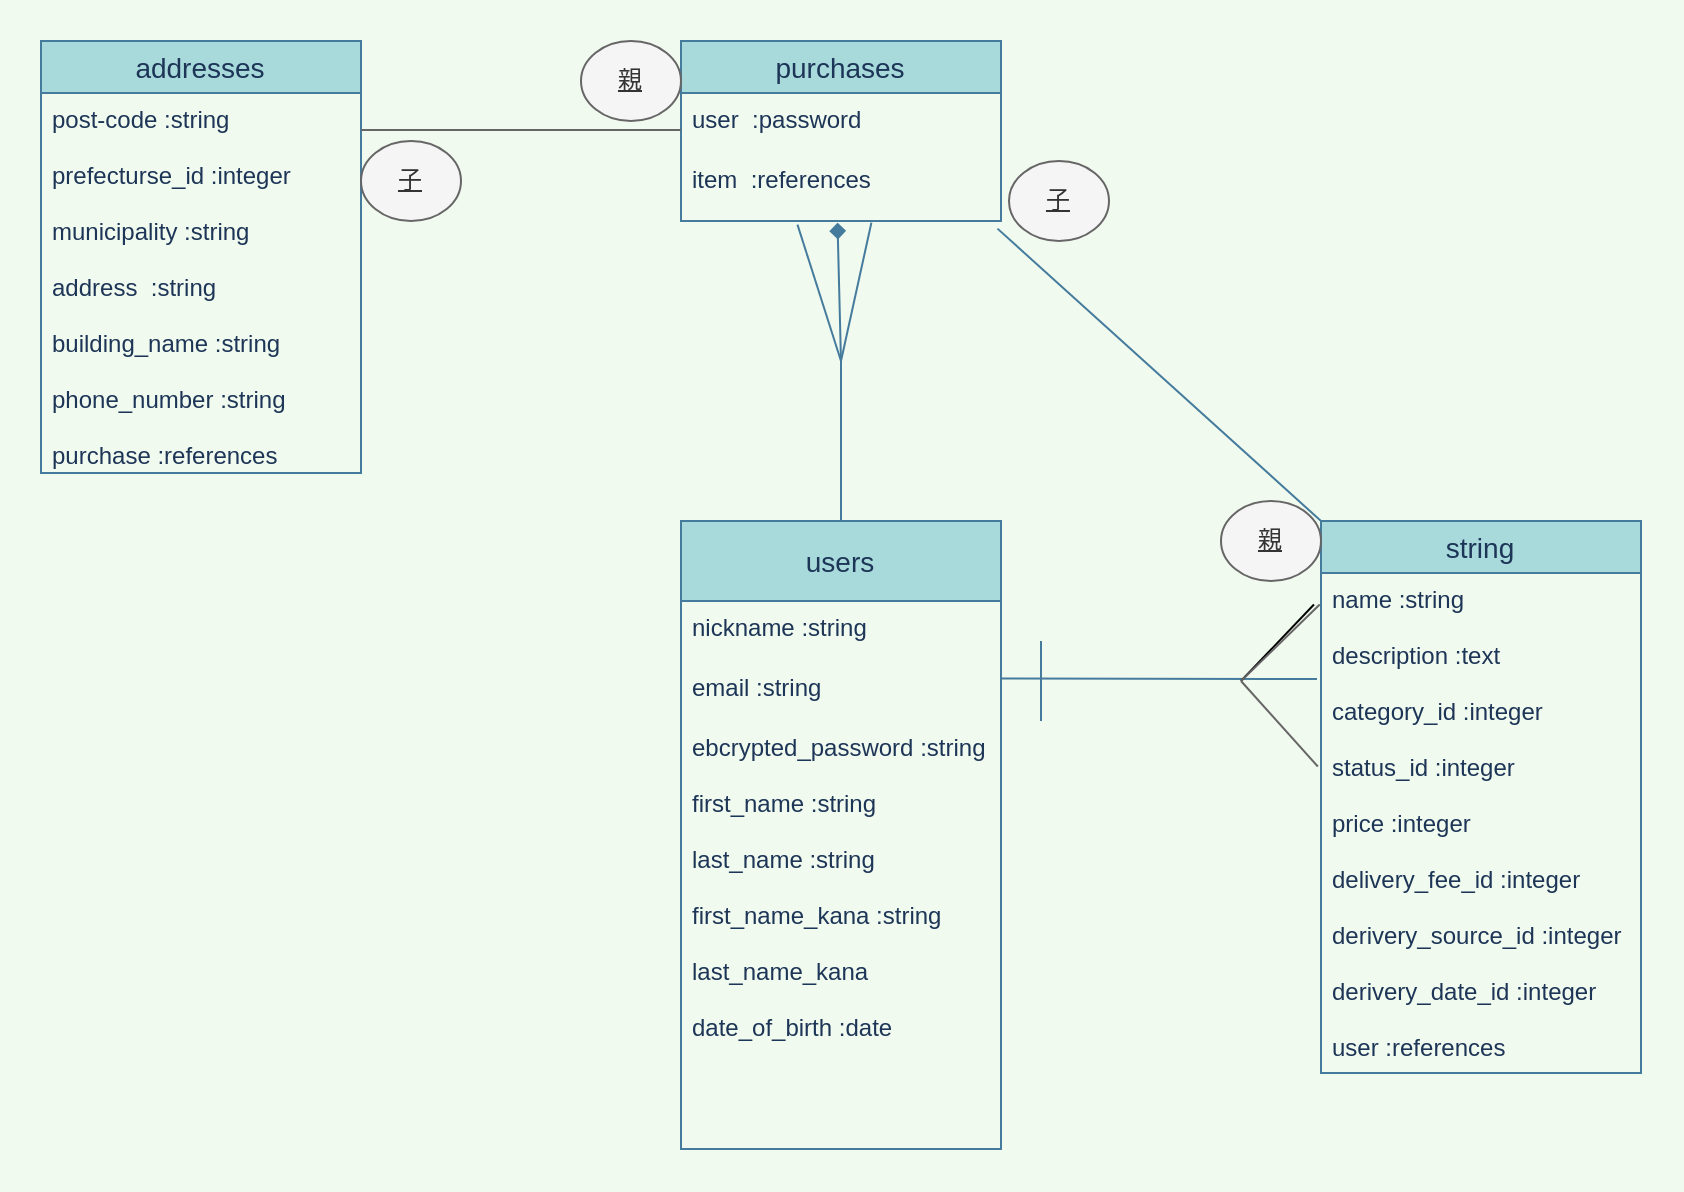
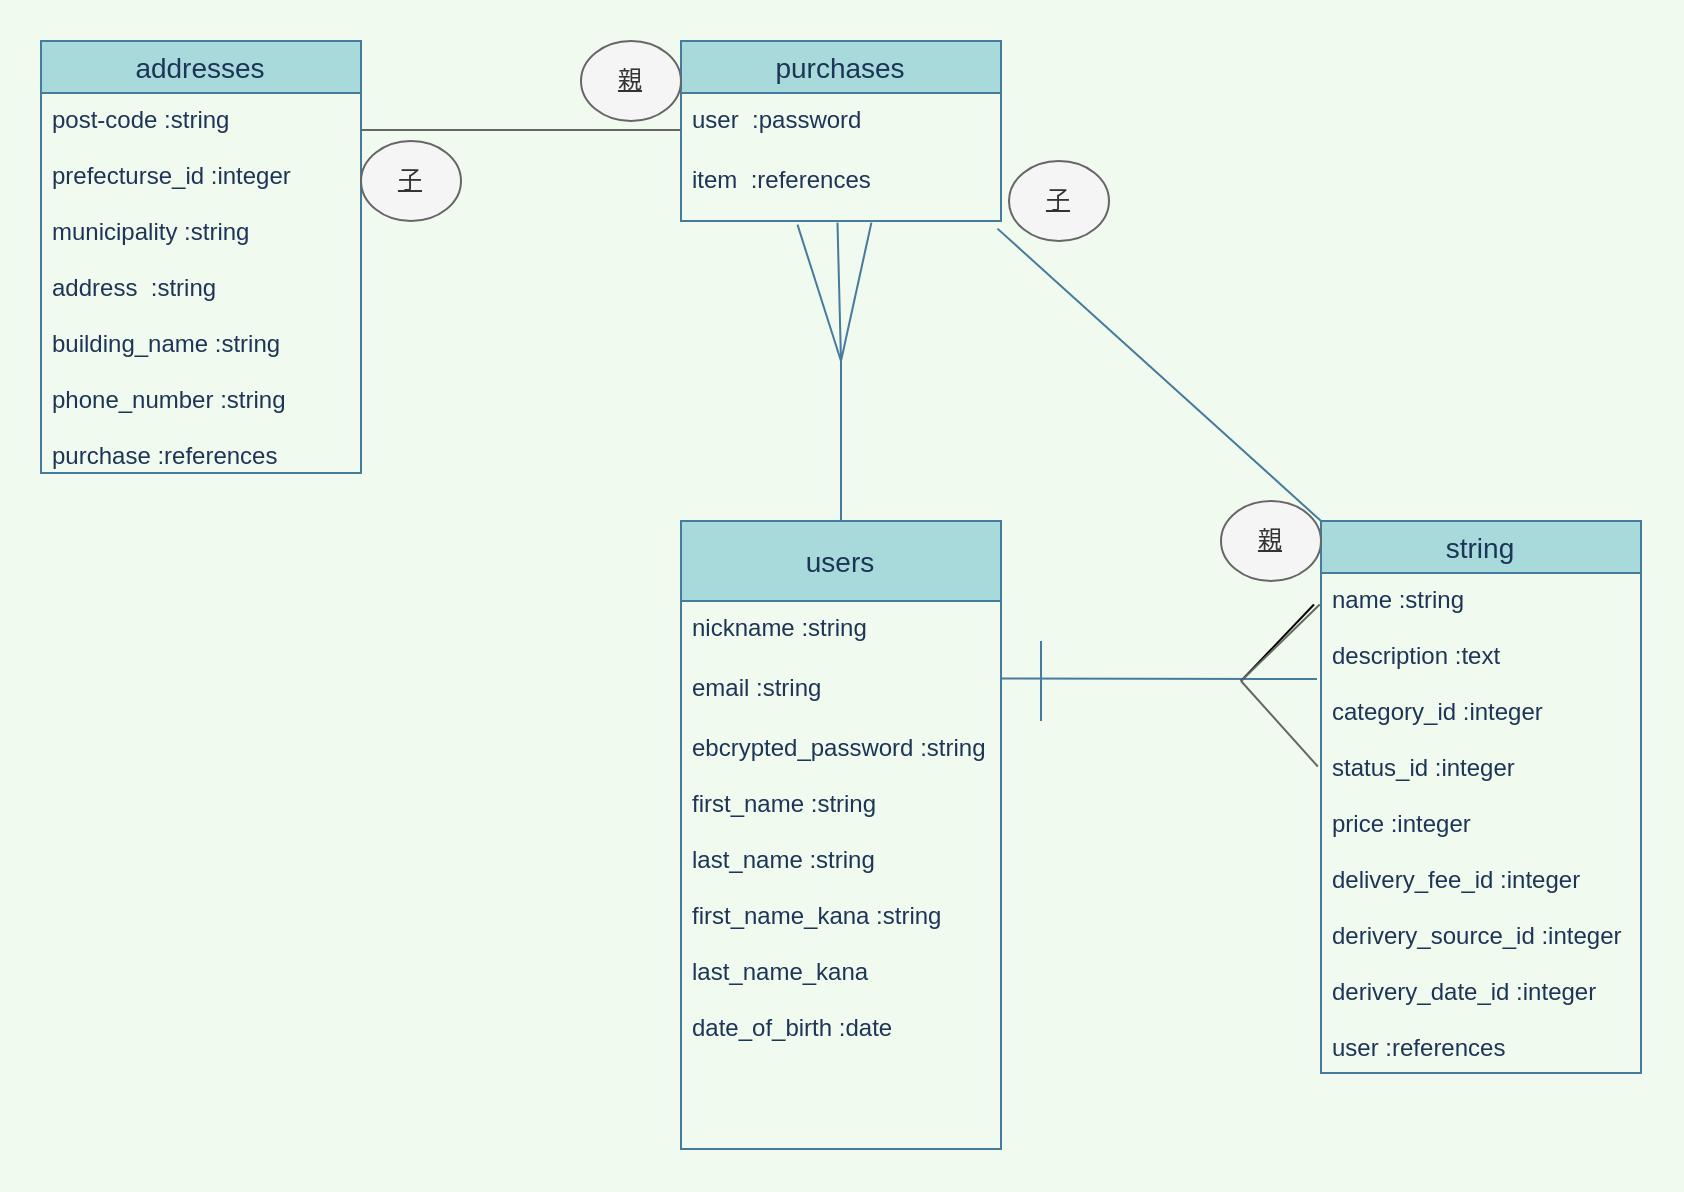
edge "users" -> "item :references": arrowhead diamond -> none
